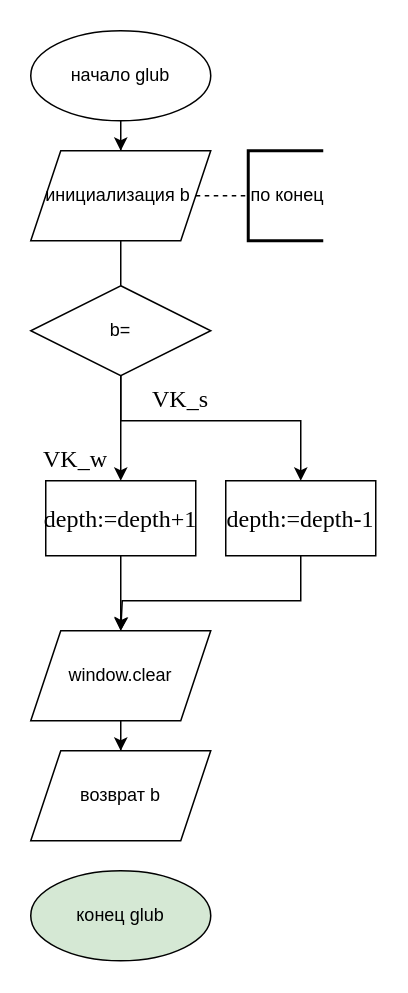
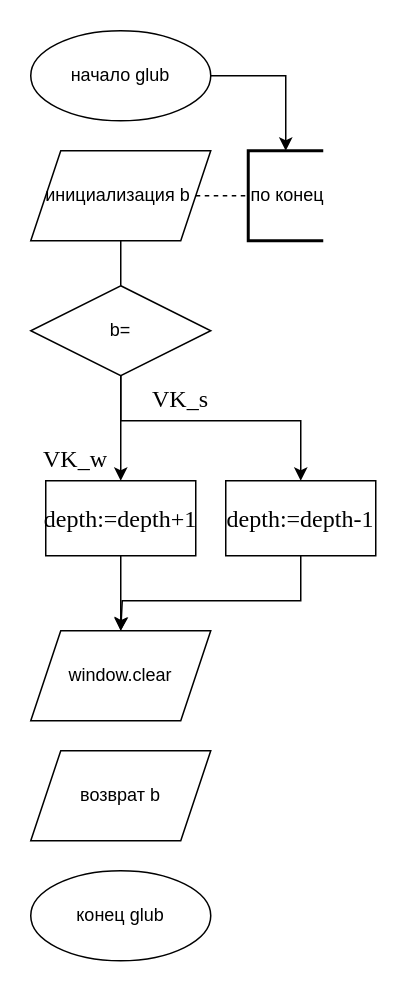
edge "начало glub" -> "инициализация b": now "начало glub" -> "по конец"
edge "window.clear" -> "возврат b": removed
node "конец glub": fillcolor #d5e8d4 -> #ffffff
